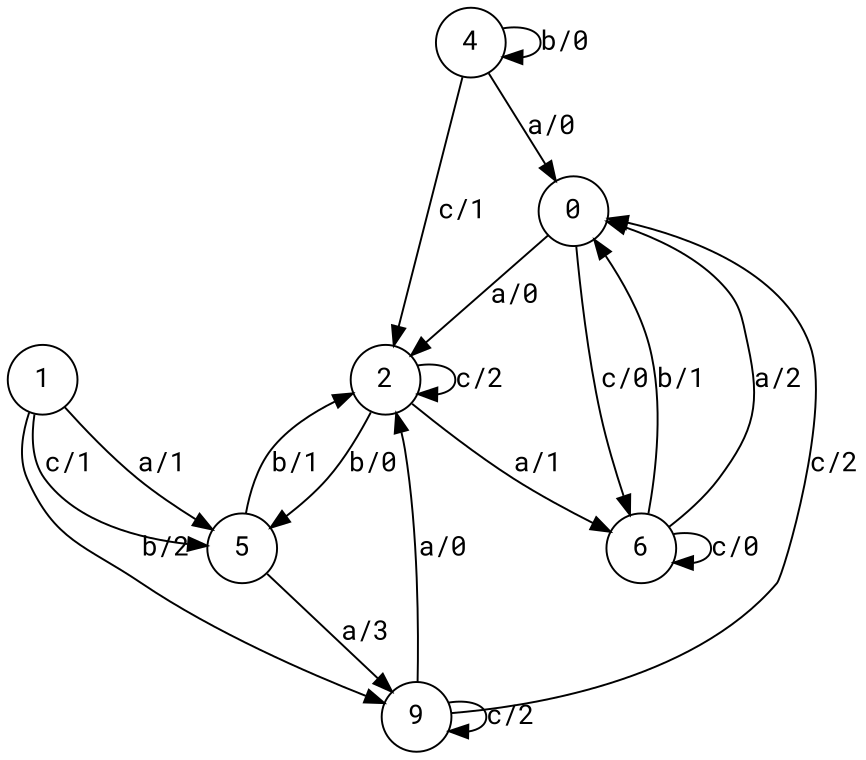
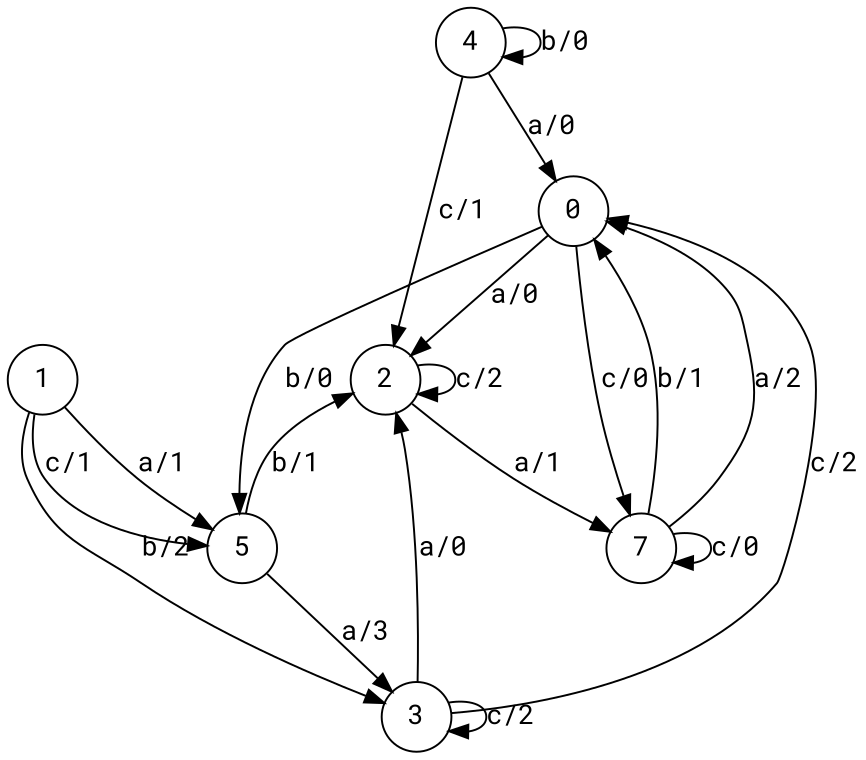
edge "2" -> "5": now "0" -> "5"
node "6": label "6" -> "7"
node "9": label "9" -> "3"
